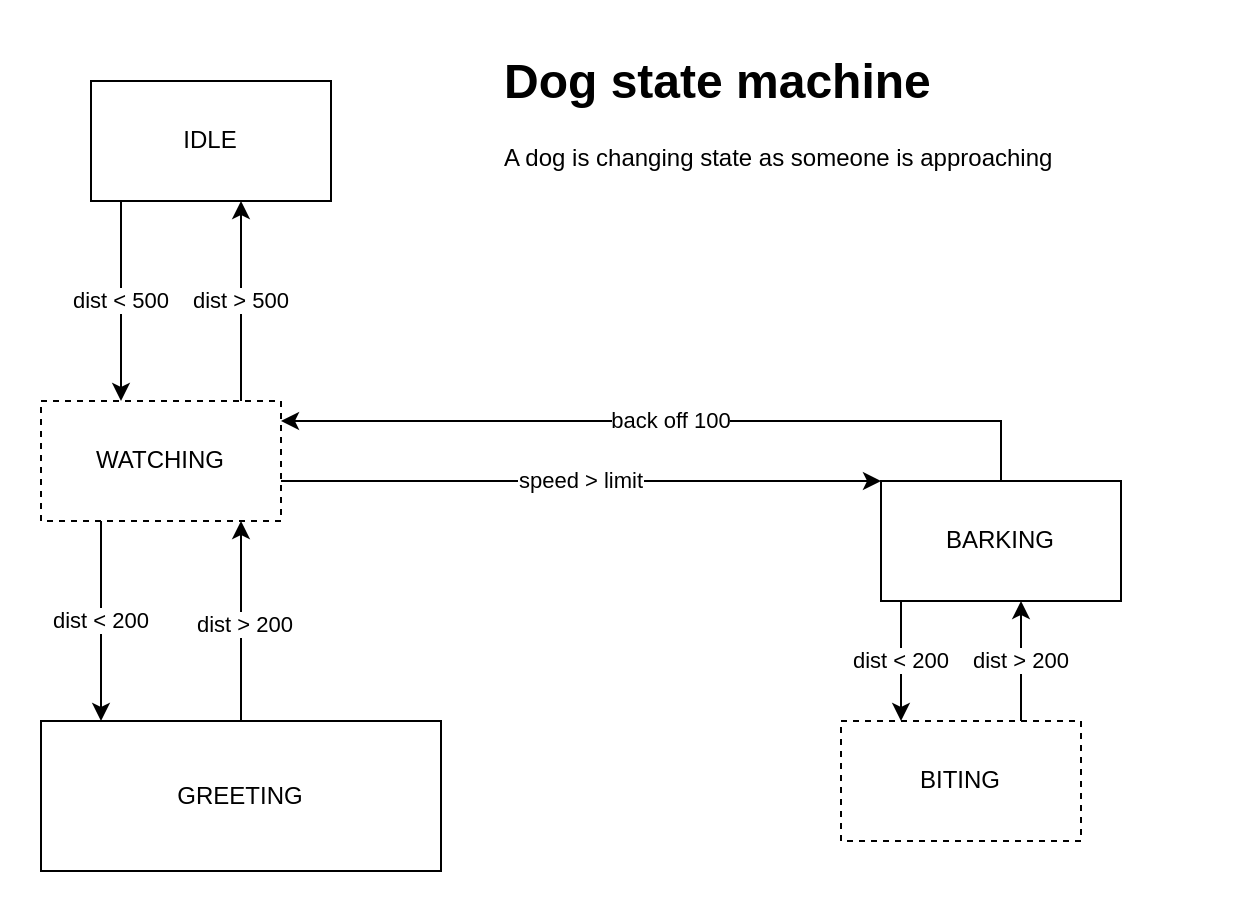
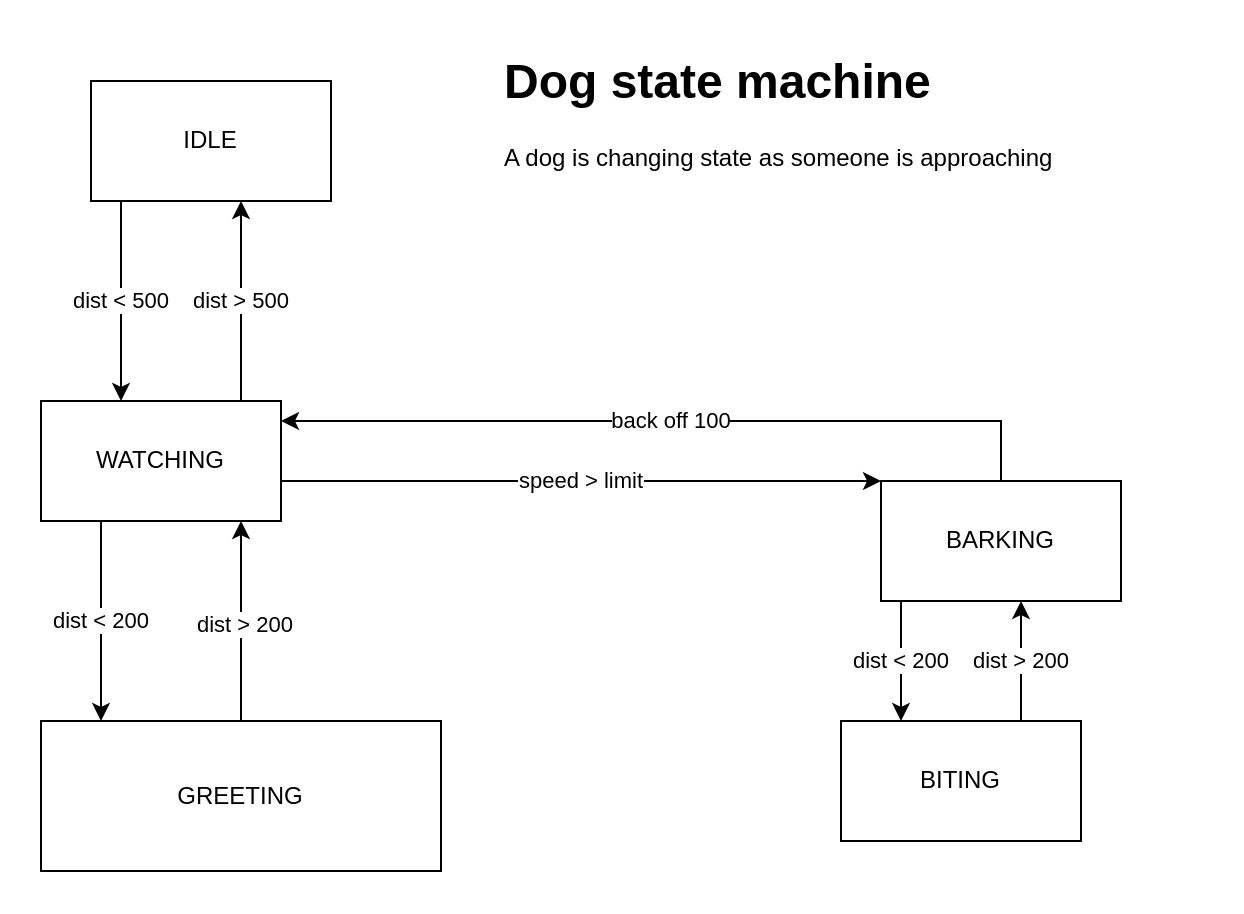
node "WATCHING": style dashed -> solid
node "BITING": style dashed -> solid
